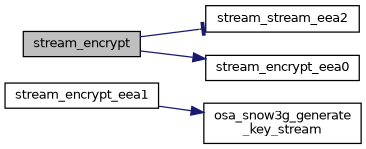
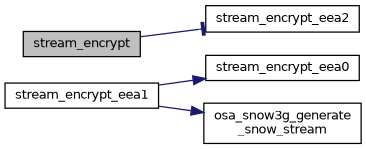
node "stream_stream_eea2": label "stream_stream_eea2" -> "stream_encrypt_eea2"
edge "stream_encrypt" -> "stream_encrypt_eea0": now "stream_encrypt_eea1" -> "stream_encrypt_eea0"
node "osa_snow3g_generate _key_stream": label "osa_snow3g_generate _key_stream" -> "osa_snow3g_generate _snow_stream"
